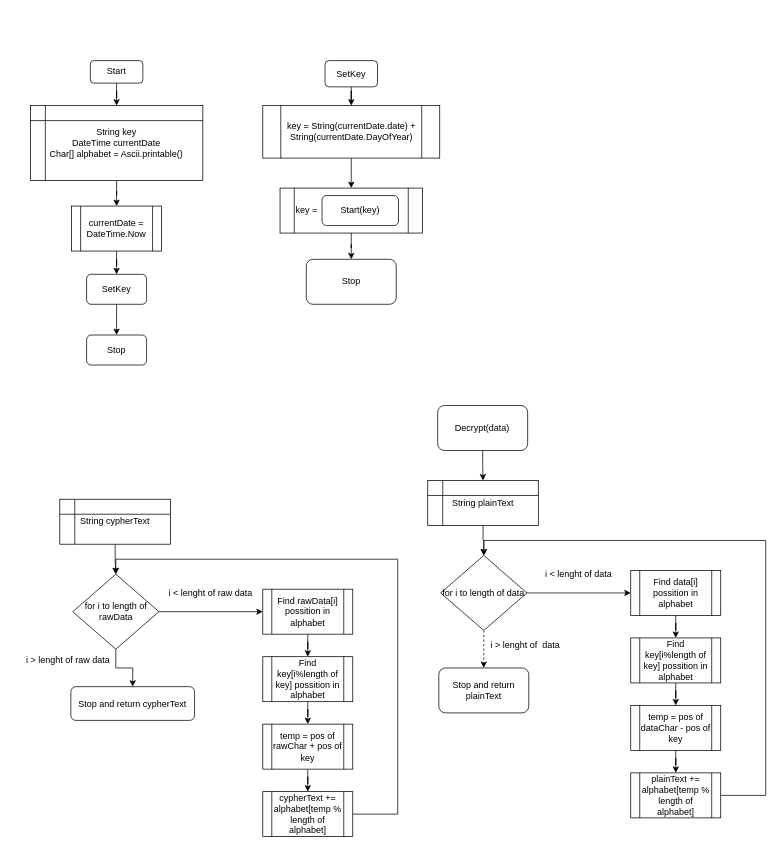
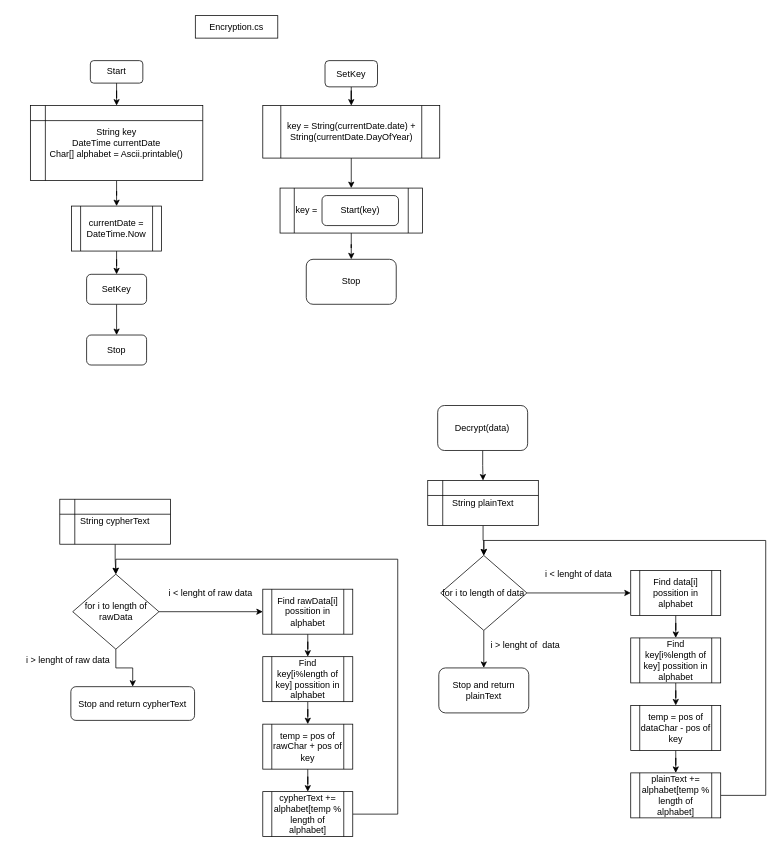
node "Encryption.cs": added
edge "for i to length of data" -> "Stop and return plainText": style dashed -> solid
